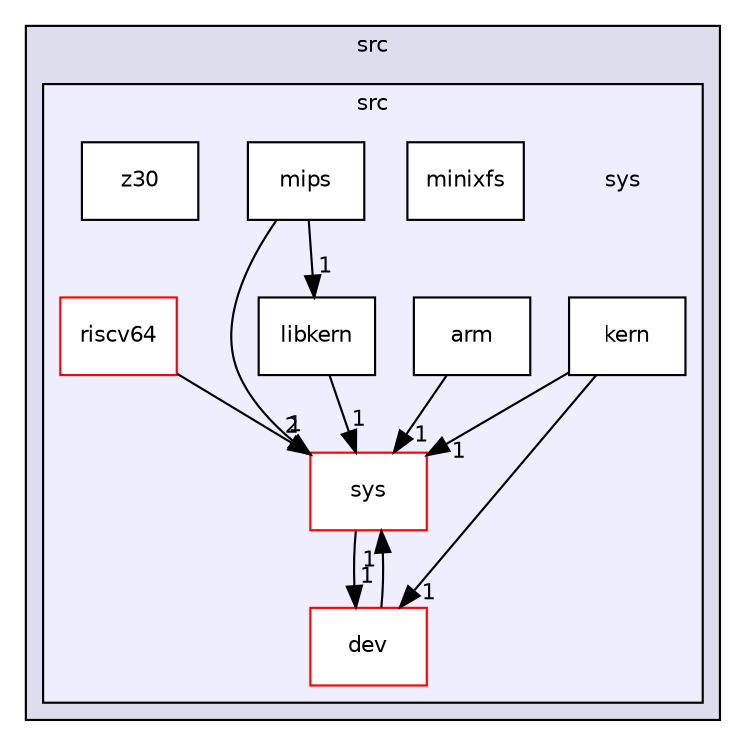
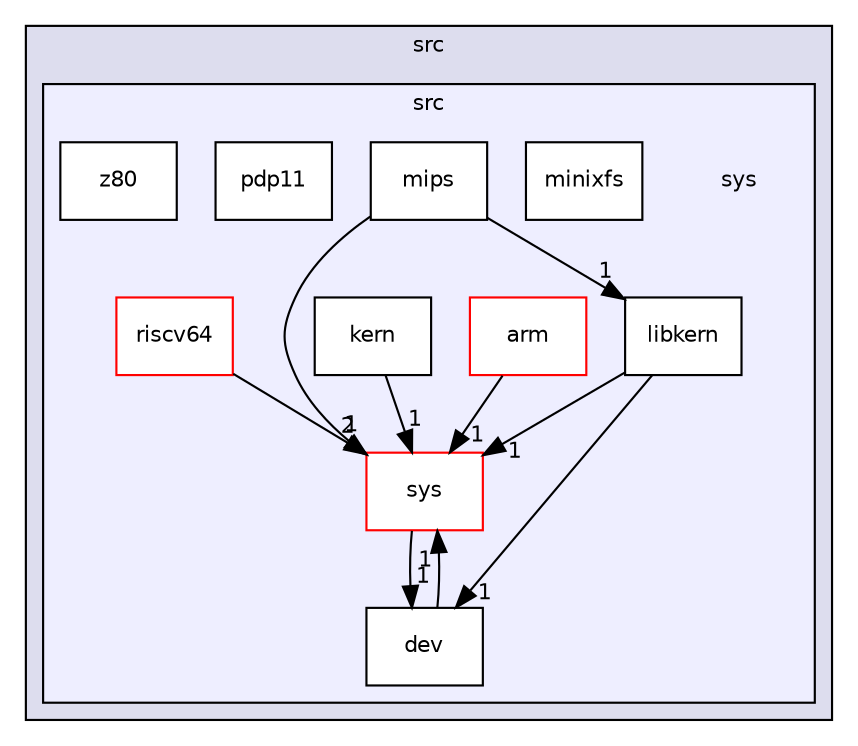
node "z30": label "z30" -> "z80"
node "pdp11": added
node "arm": color black -> red
edge "kern" -> "dev": now "libkern" -> "dev"
node "dev": color red -> black
